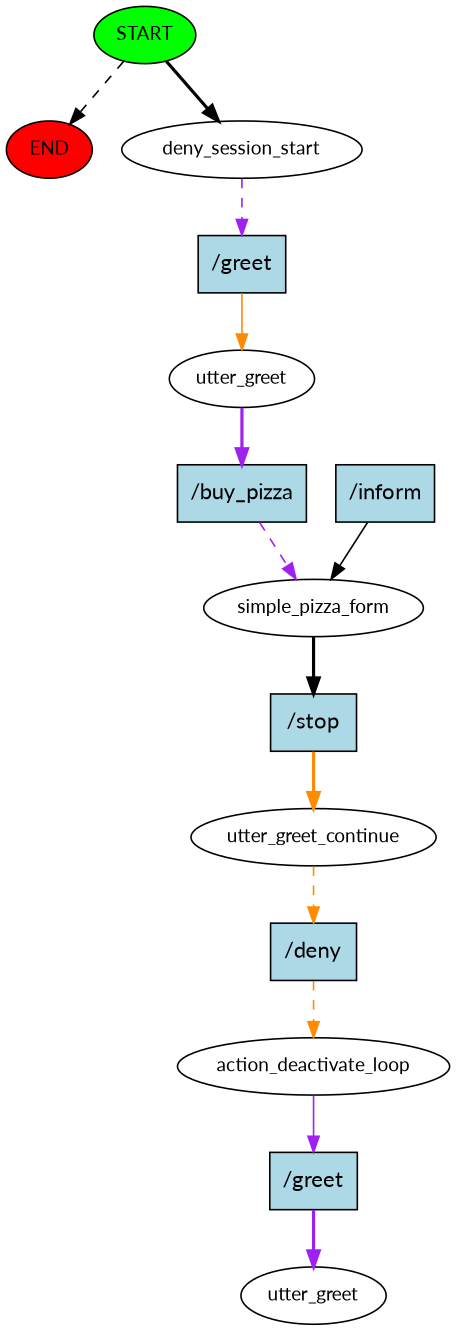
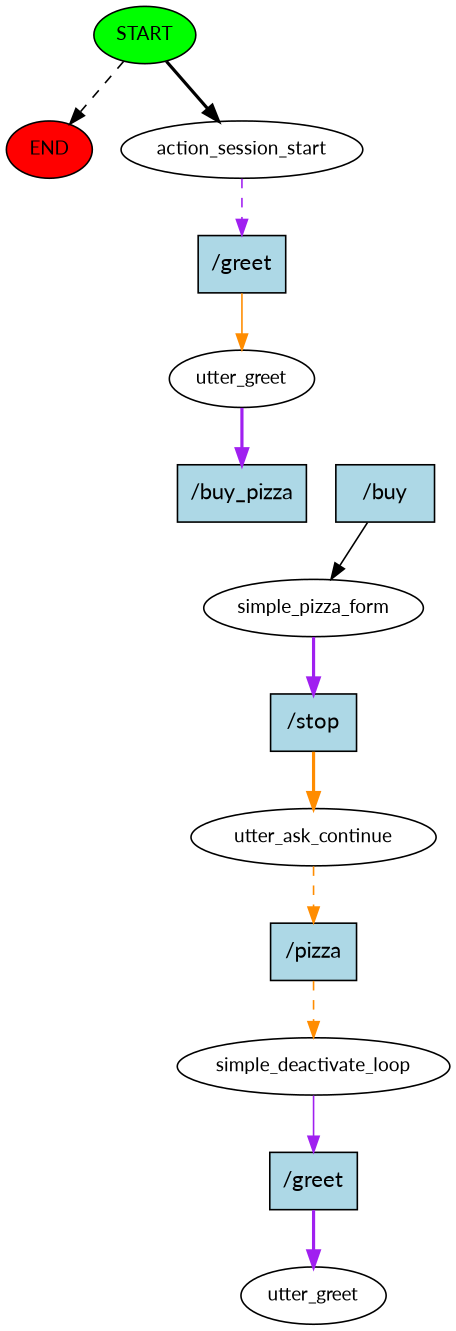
node "deny_session_start": label "deny_session_start" -> "action_session_start"
node "/inform": label "/inform" -> "/buy"
edge "/buy_pizza" -> "simple_pizza_form": removed
edge "simple_pizza_form" -> "/stop": color black -> purple
node "utter_greet_continue": label "utter_greet_continue" -> "utter_ask_continue"
node "/deny": label "/deny" -> "/pizza"
node "action_deactivate_loop": label "action_deactivate_loop" -> "simple_deactivate_loop"
